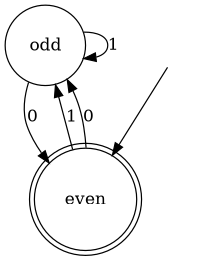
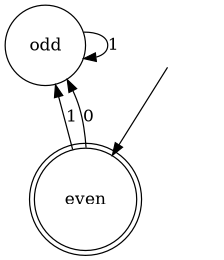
edge "odd" -> "even": removed, label "0"
